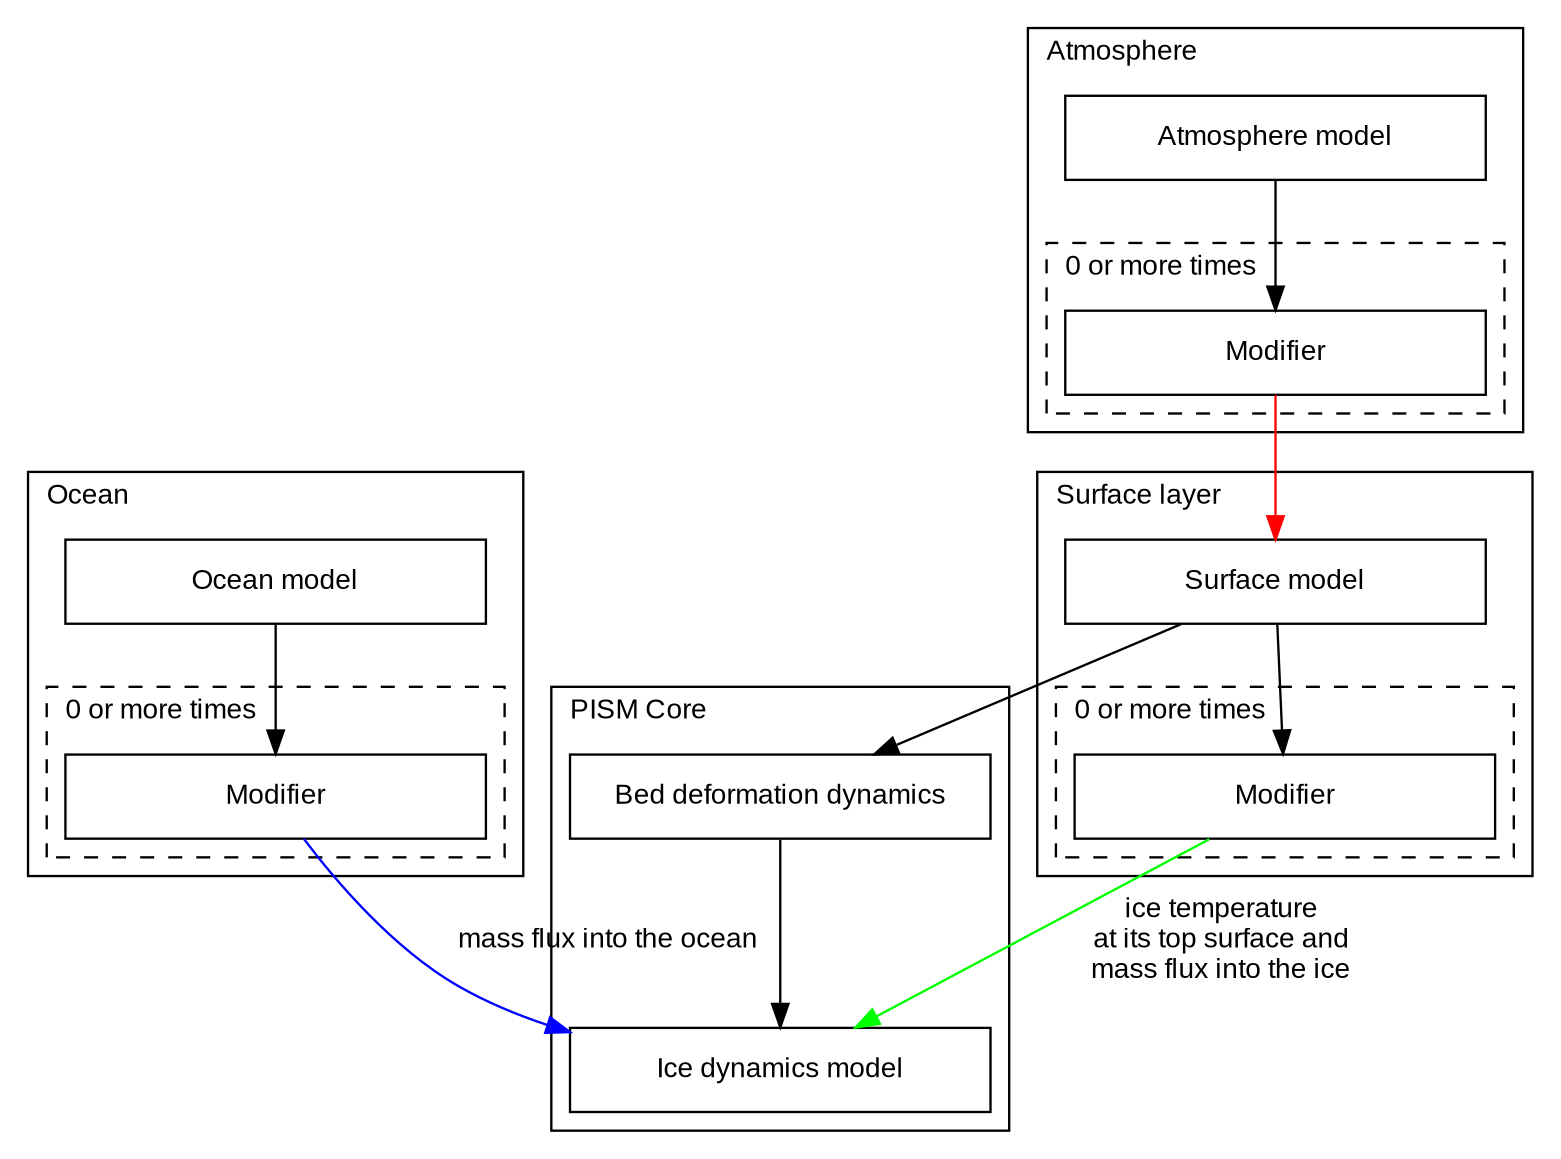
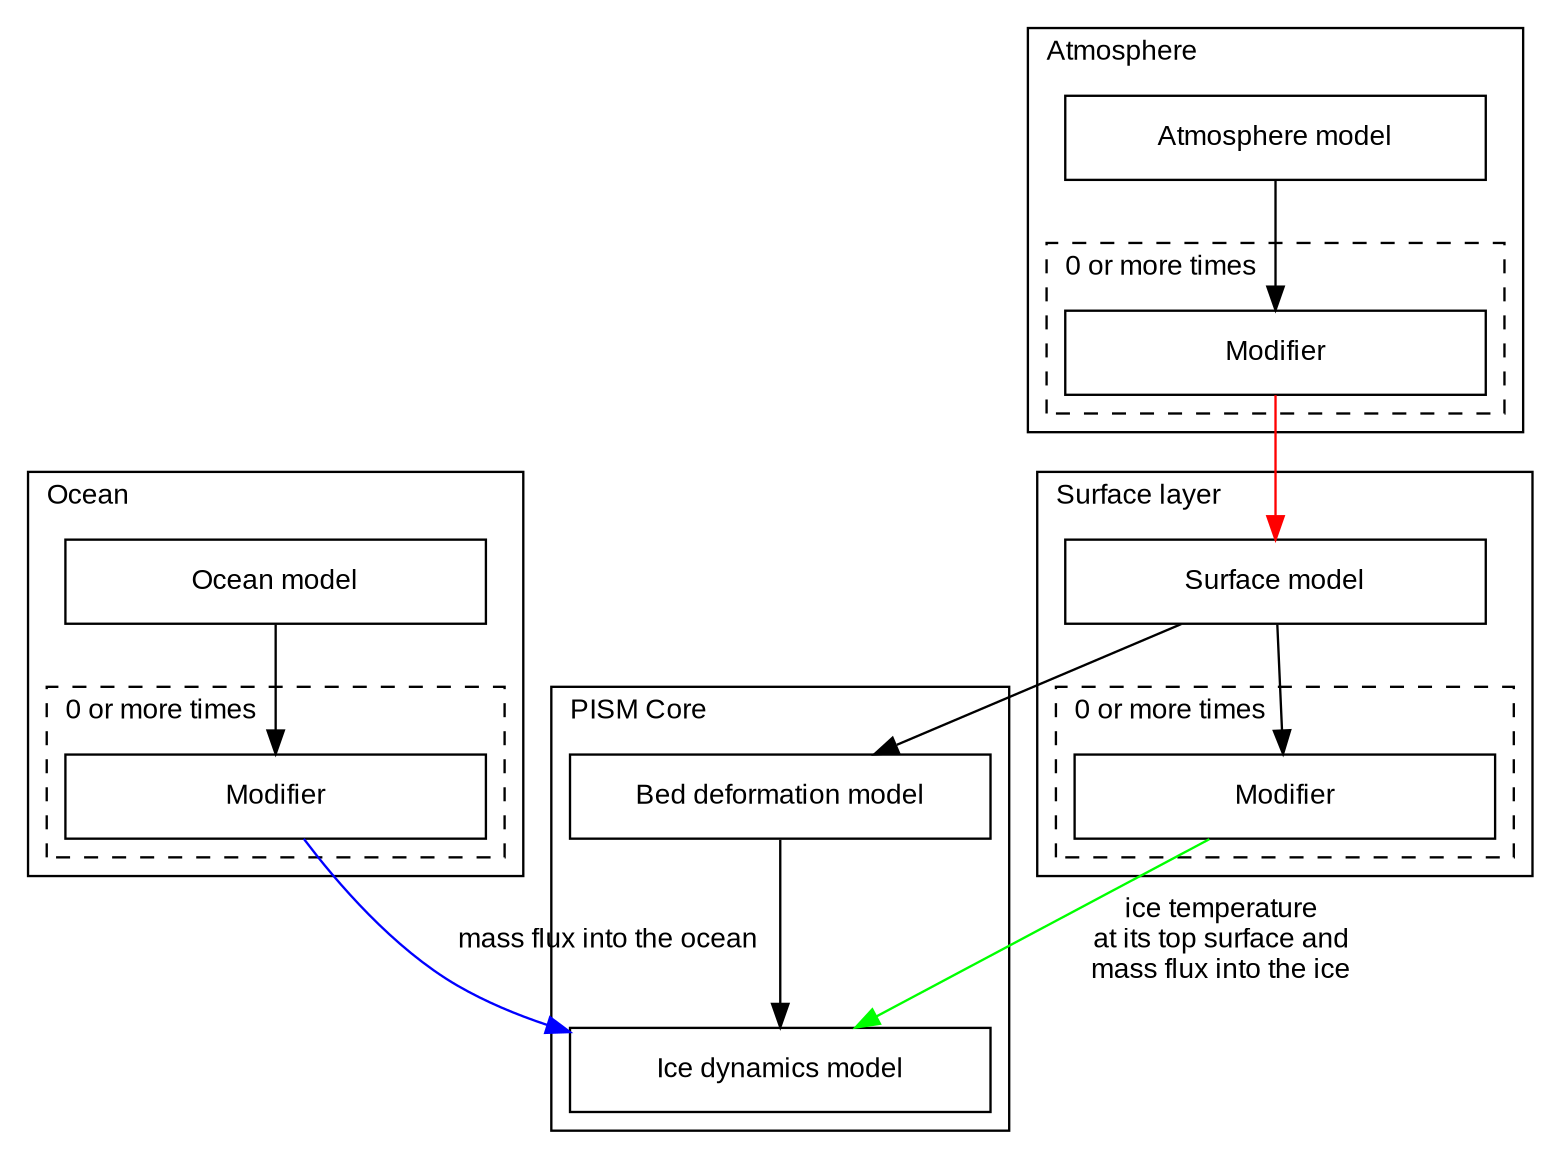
node "Bed deformation dynamics": label "Bed deformation dynamics" -> "Bed deformation model"
